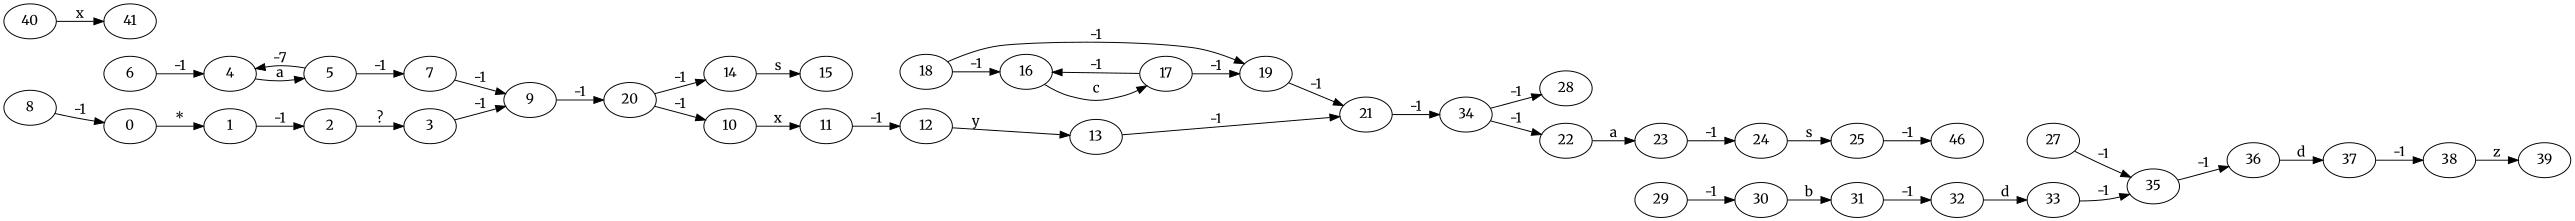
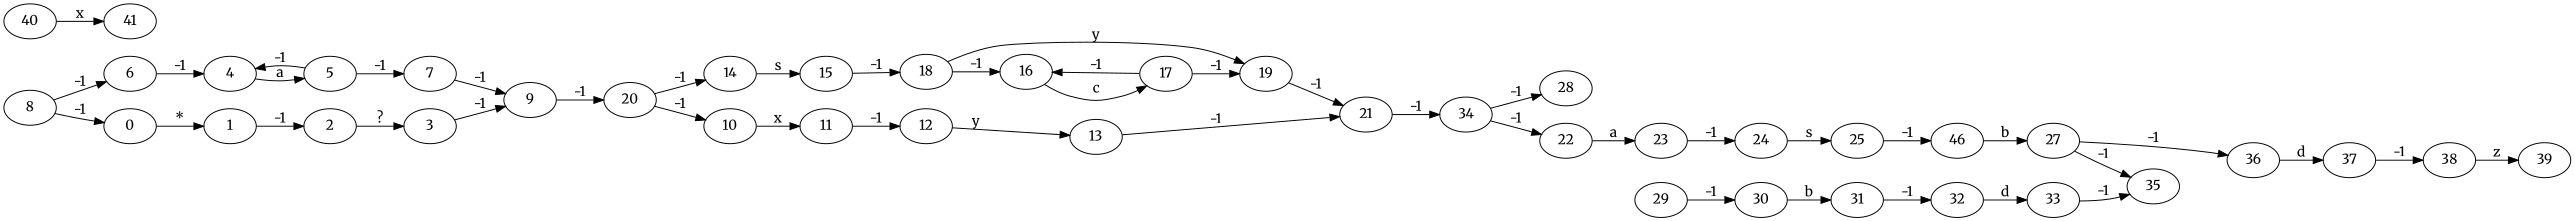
edge "18" -> "19": label "-1" -> "y"
edge "5" -> "4": label "-7" -> "-1"
edge "15" -> "18": added, label "-1"
edge "8" -> "6": added, label "-1"
edge "46" -> "27": added, label "b"
edge "35" -> "36": now "27" -> "36"
